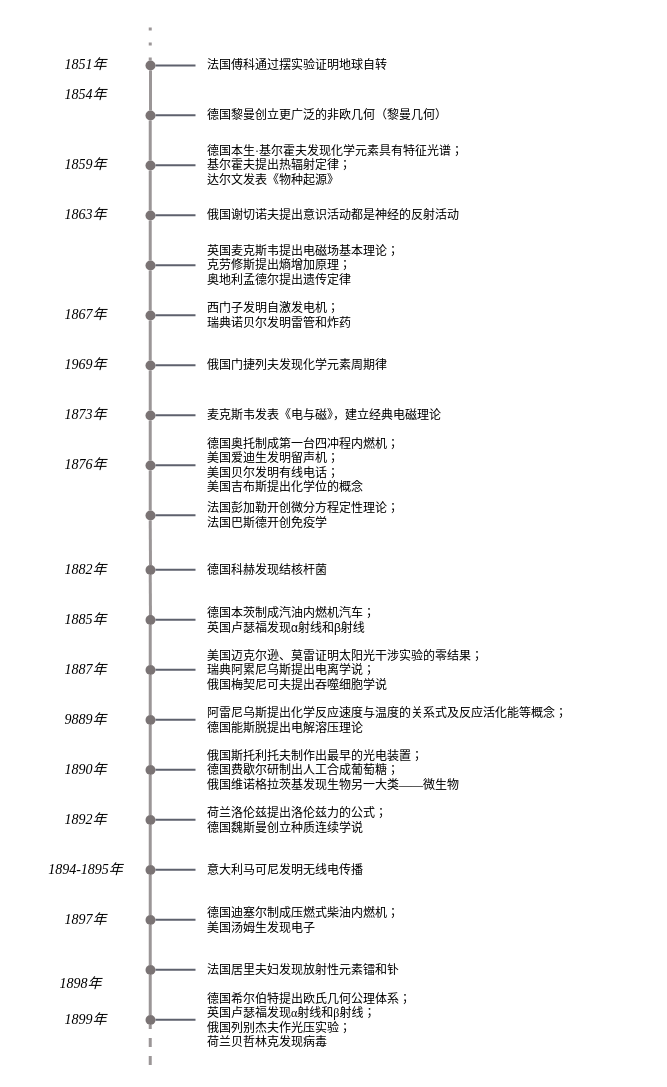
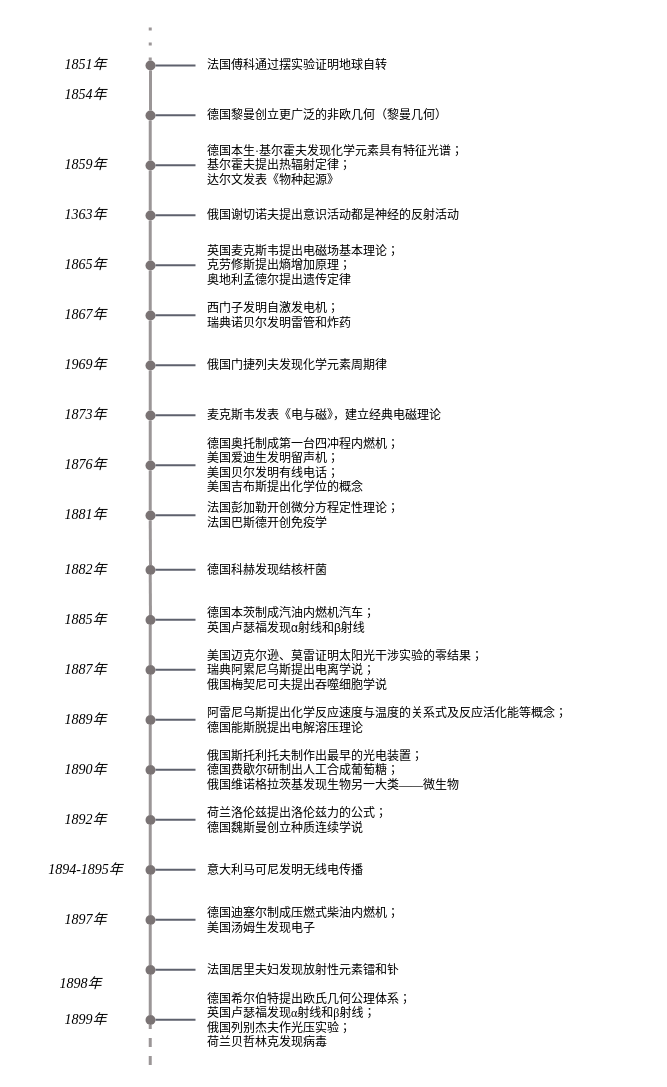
node "1863年": label "1863年" -> "1363年"
node "1865年": added
node "1881年": added
node "9889年": label "9889年" -> "1889年"
